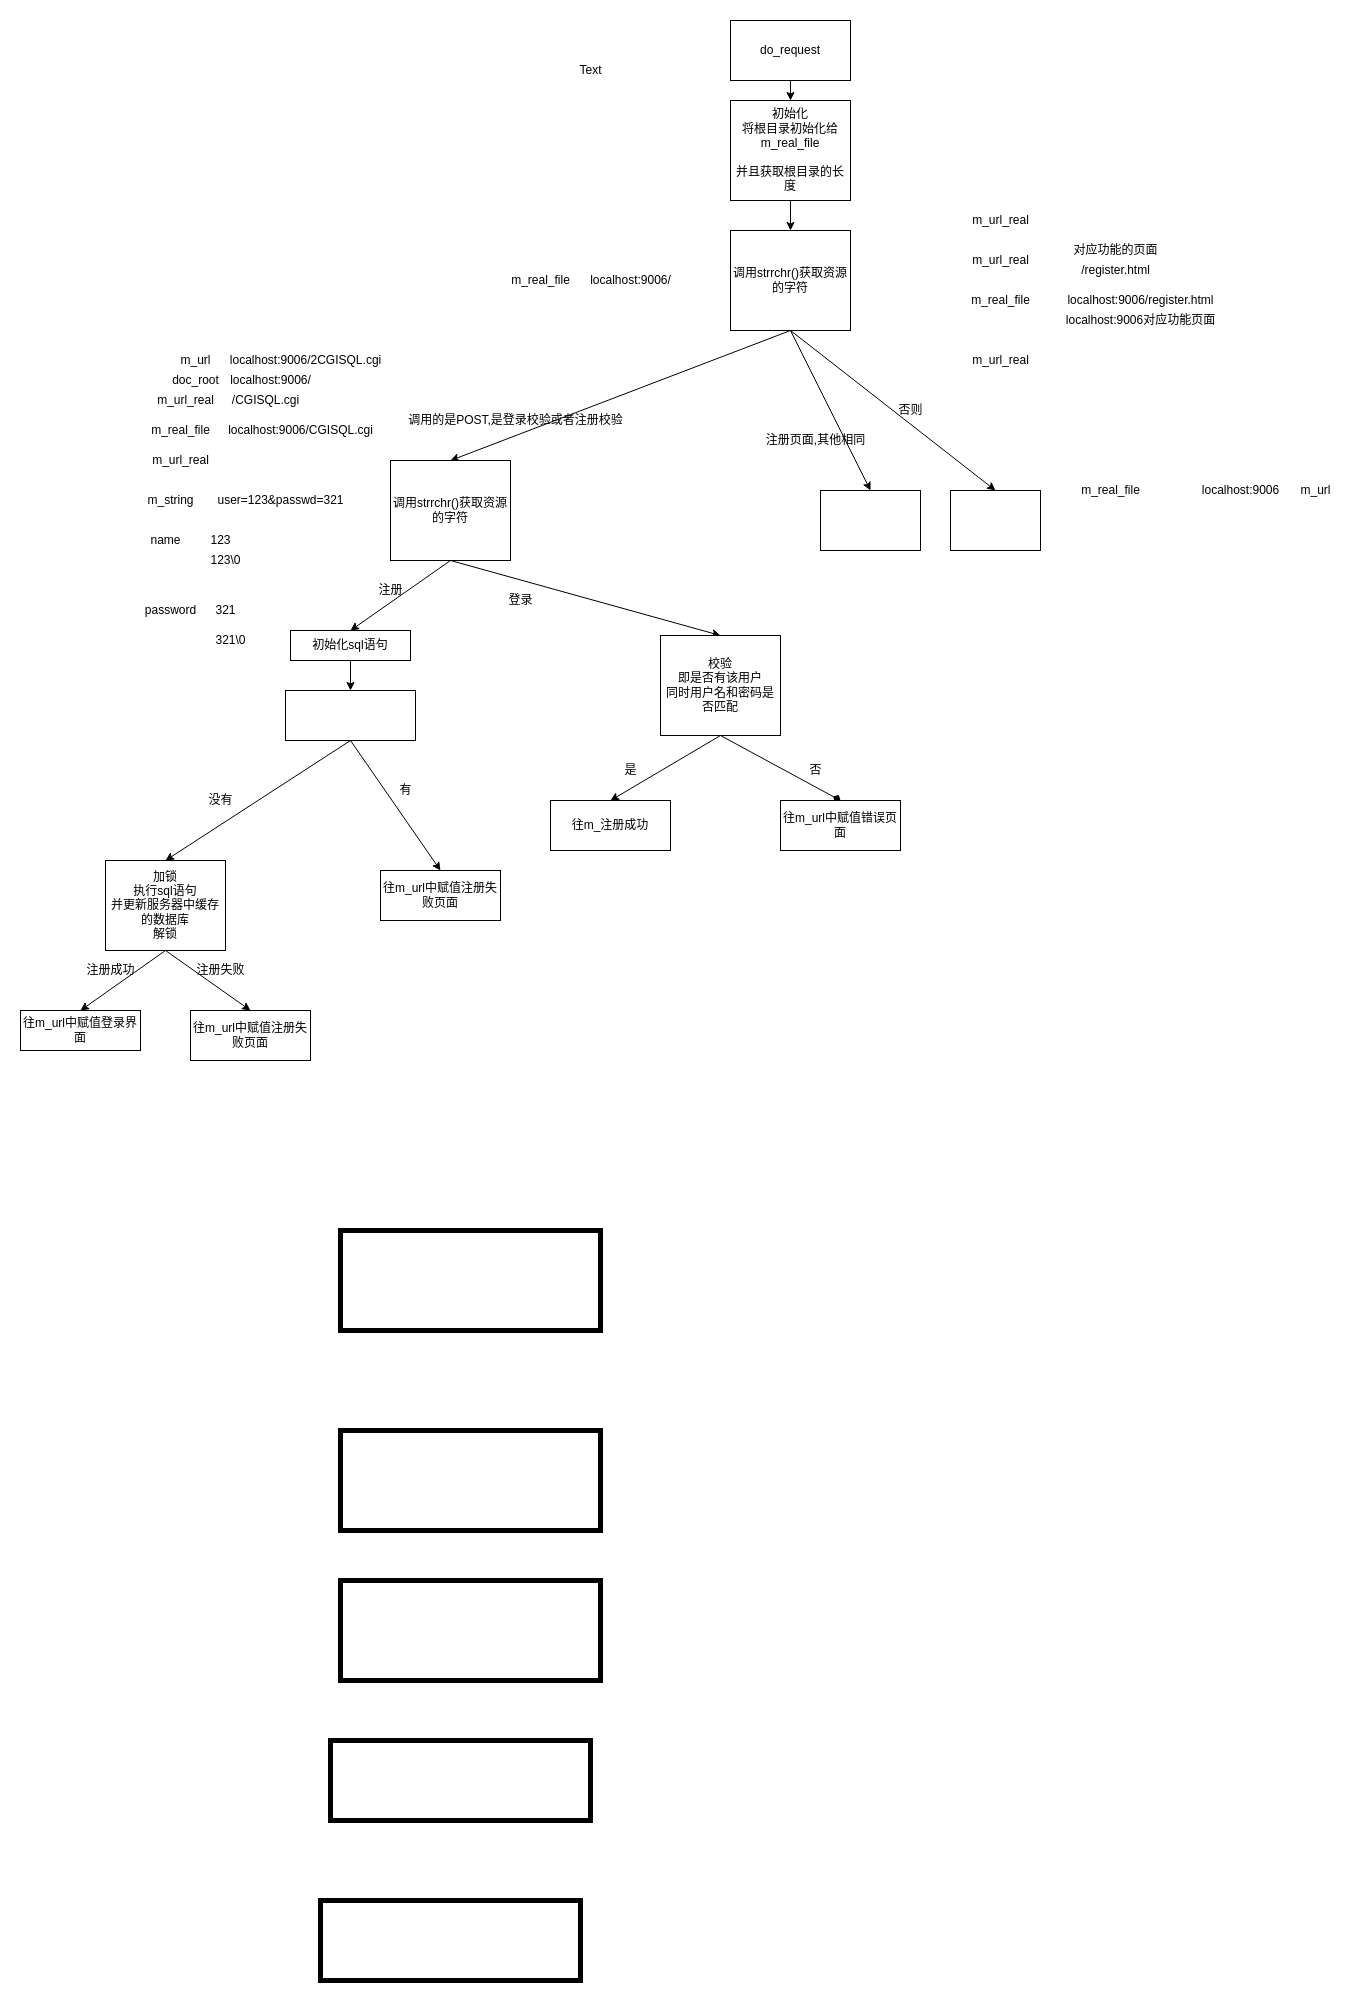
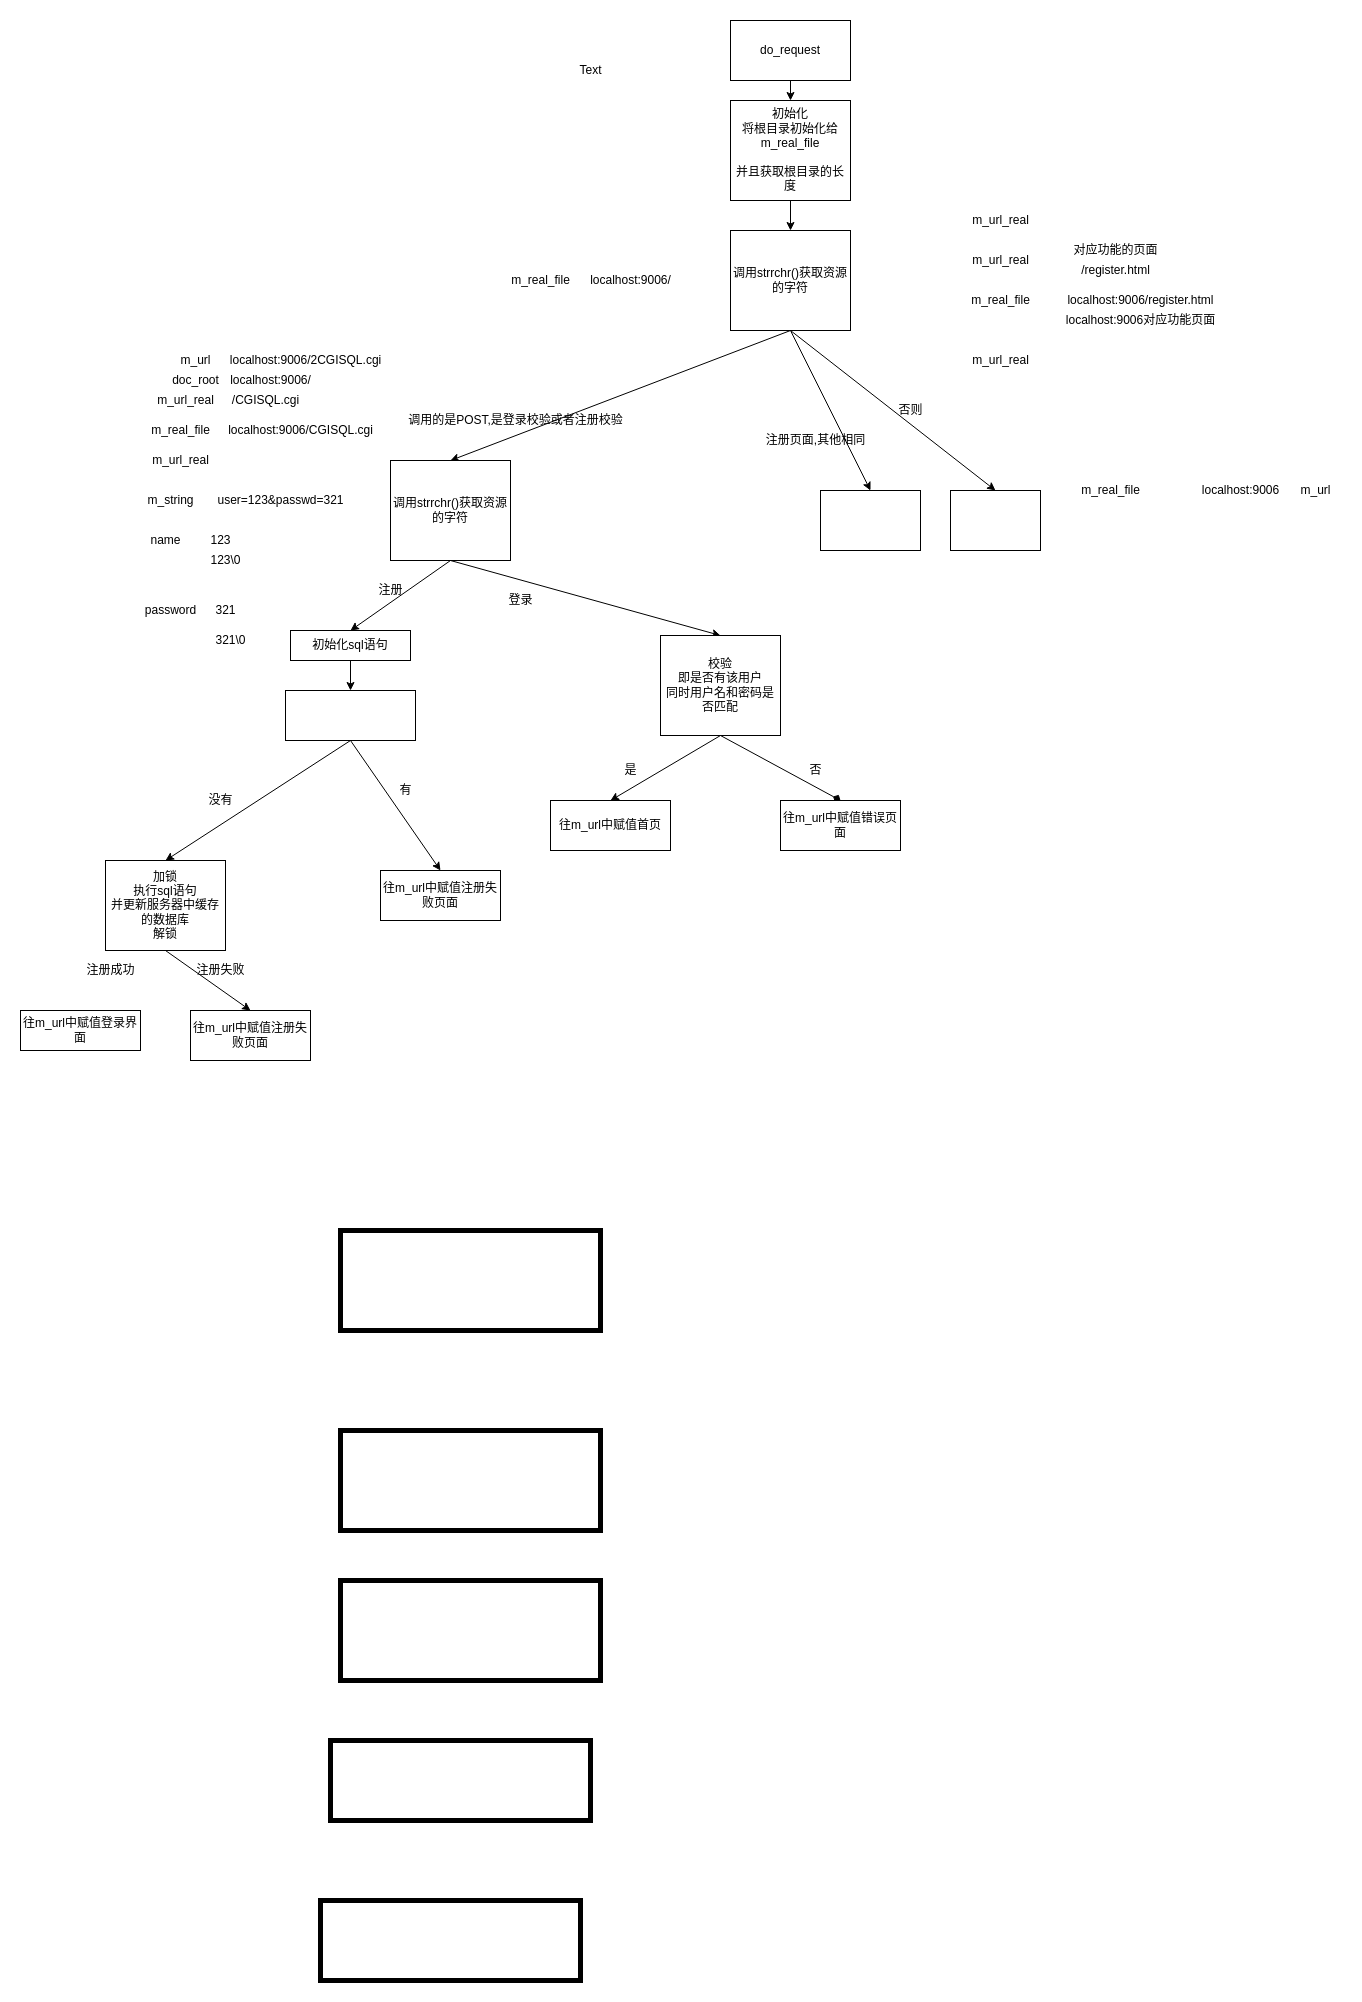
node "往m_注册成功": label "往m_注册成功" -> "往m_url中赋值首页"
edge "加锁 执行sql语句 并更新服务器中缓存的数据库 解锁" -> "往m_url中赋值登录界面": removed
